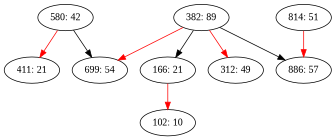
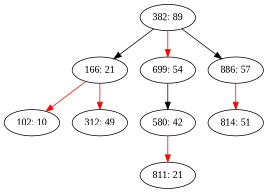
edge "814: 51" -> "886: 57": reversed
edge "580: 42" -> "699: 54": reversed
edge "382: 89" -> "312: 49": now "166: 21" -> "312: 49"
node "411: 21": label "411: 21" -> "811: 21"
